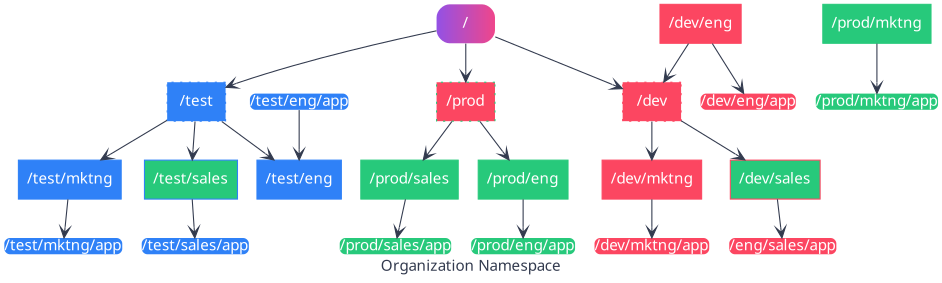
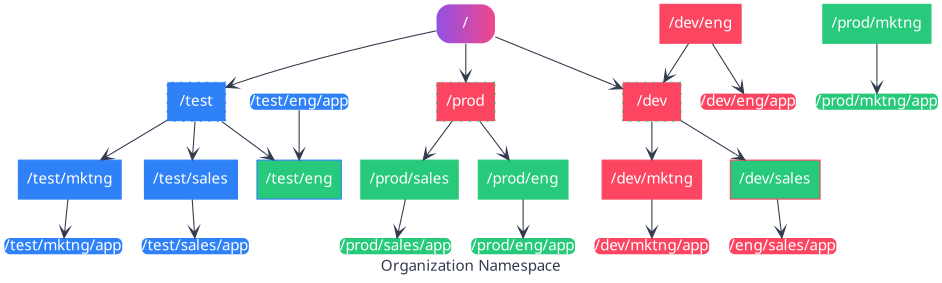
node "/dev": color #fc4661 -> #27c97b
node "/test/sales": fillcolor #27c97b -> #2f81f7
node "/test/eng": fillcolor #2f81f7 -> #27c97b
